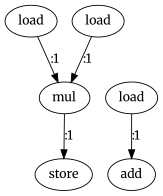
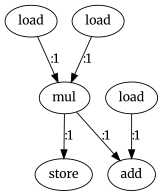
edge "mul" -> "add": added, label ":1"
